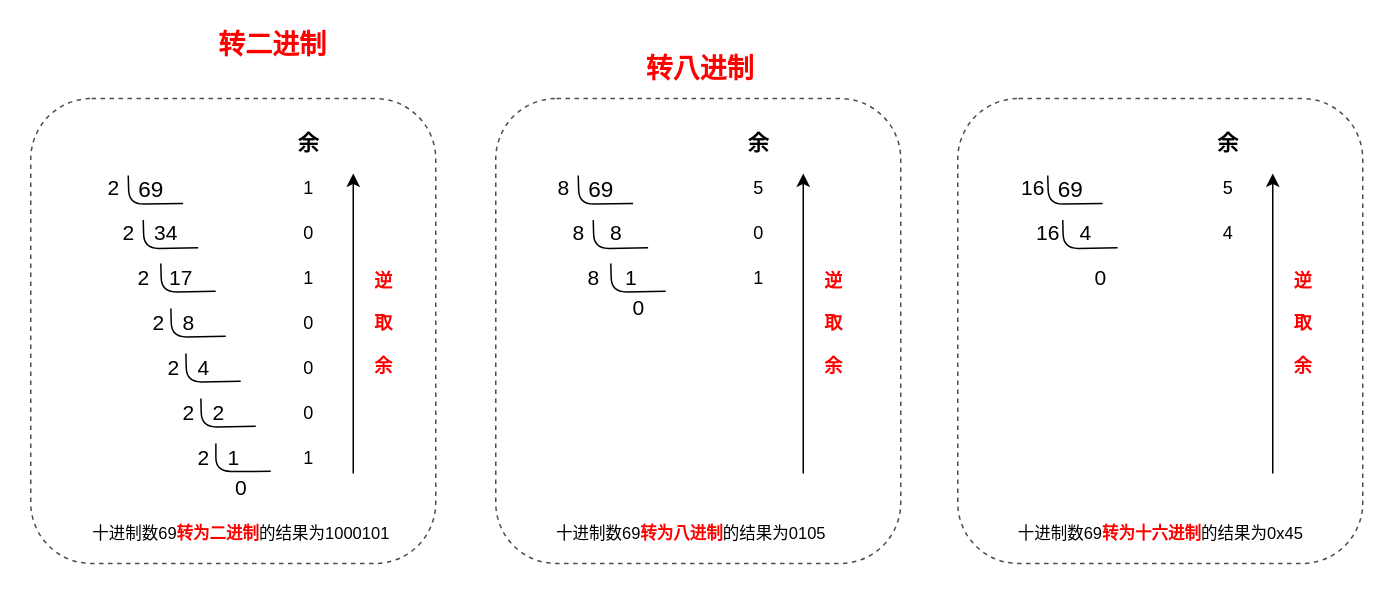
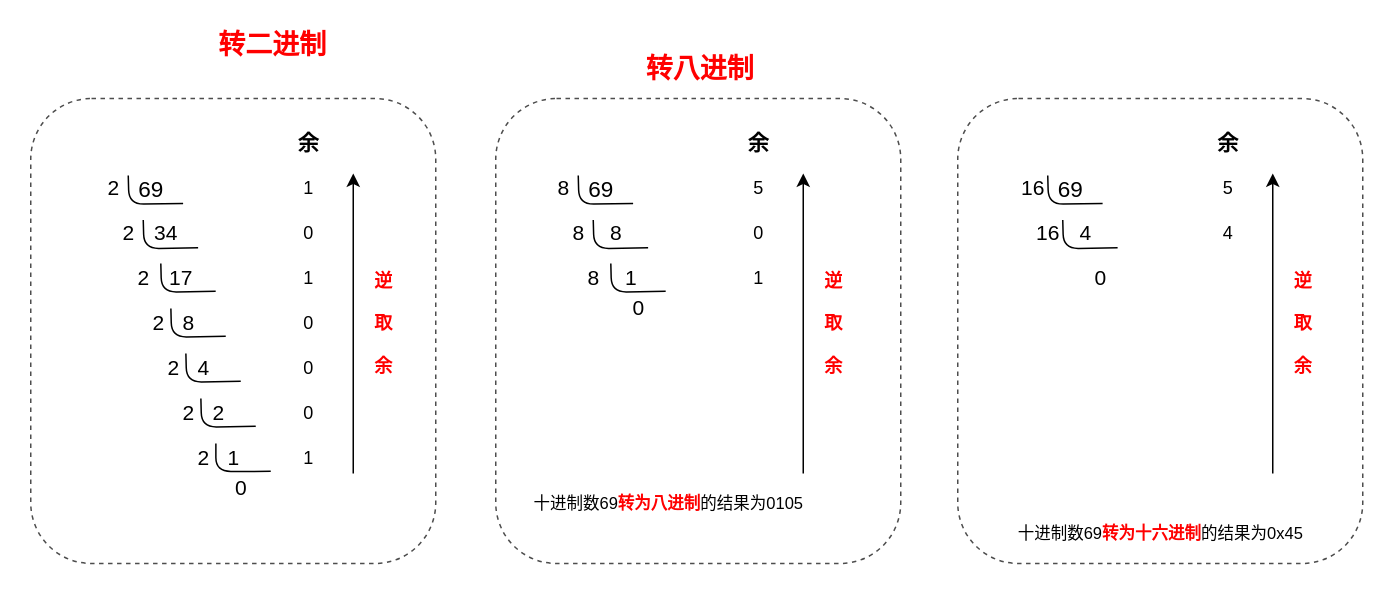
node "十进制数69转为二进制的结果为1000101": removed
node "十进制数69转为八进制的结果为0105": moved (691, 533) -> (668, 503)
